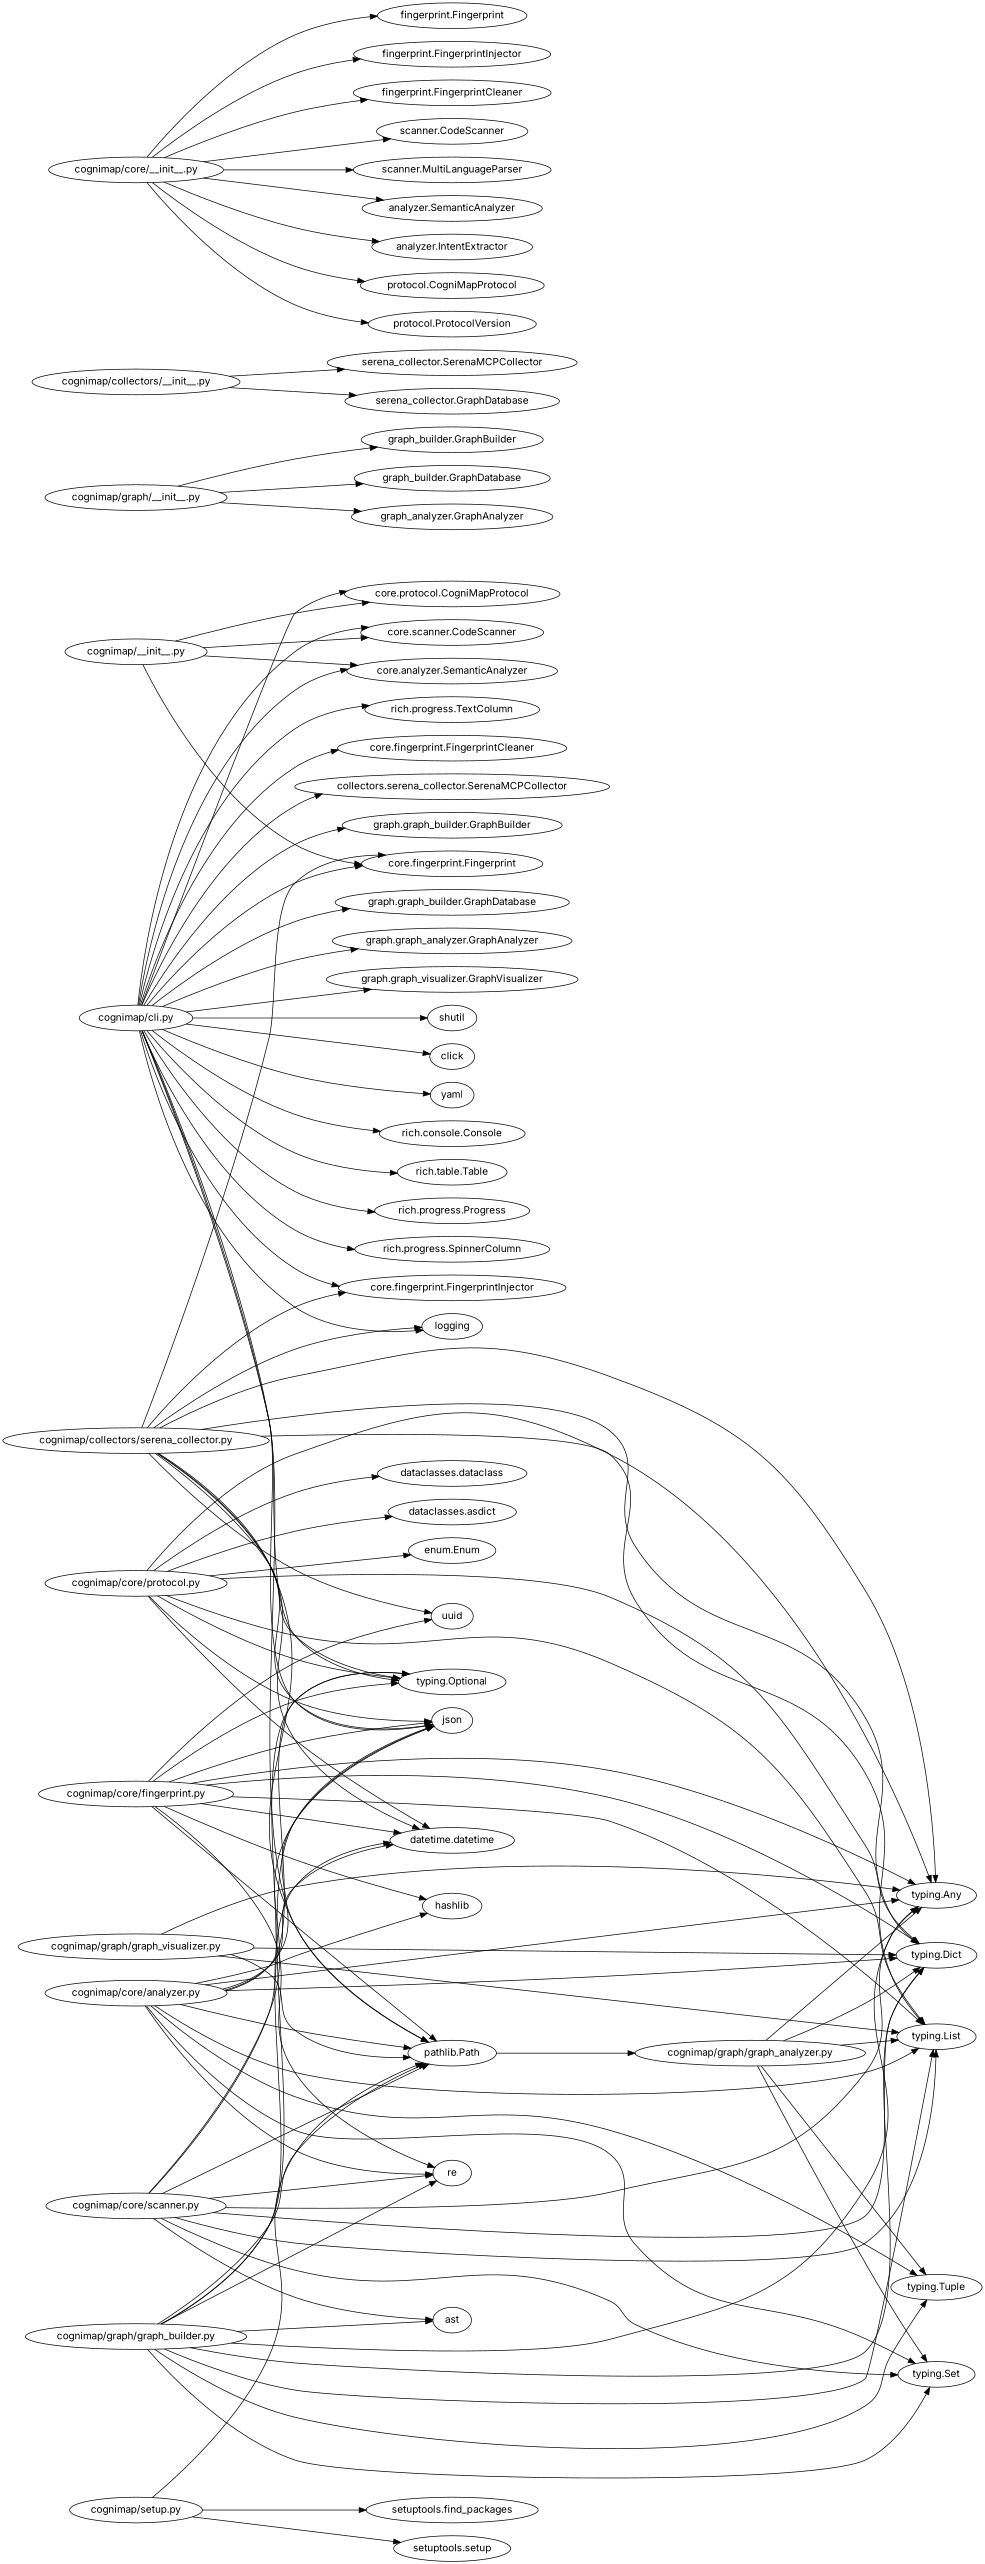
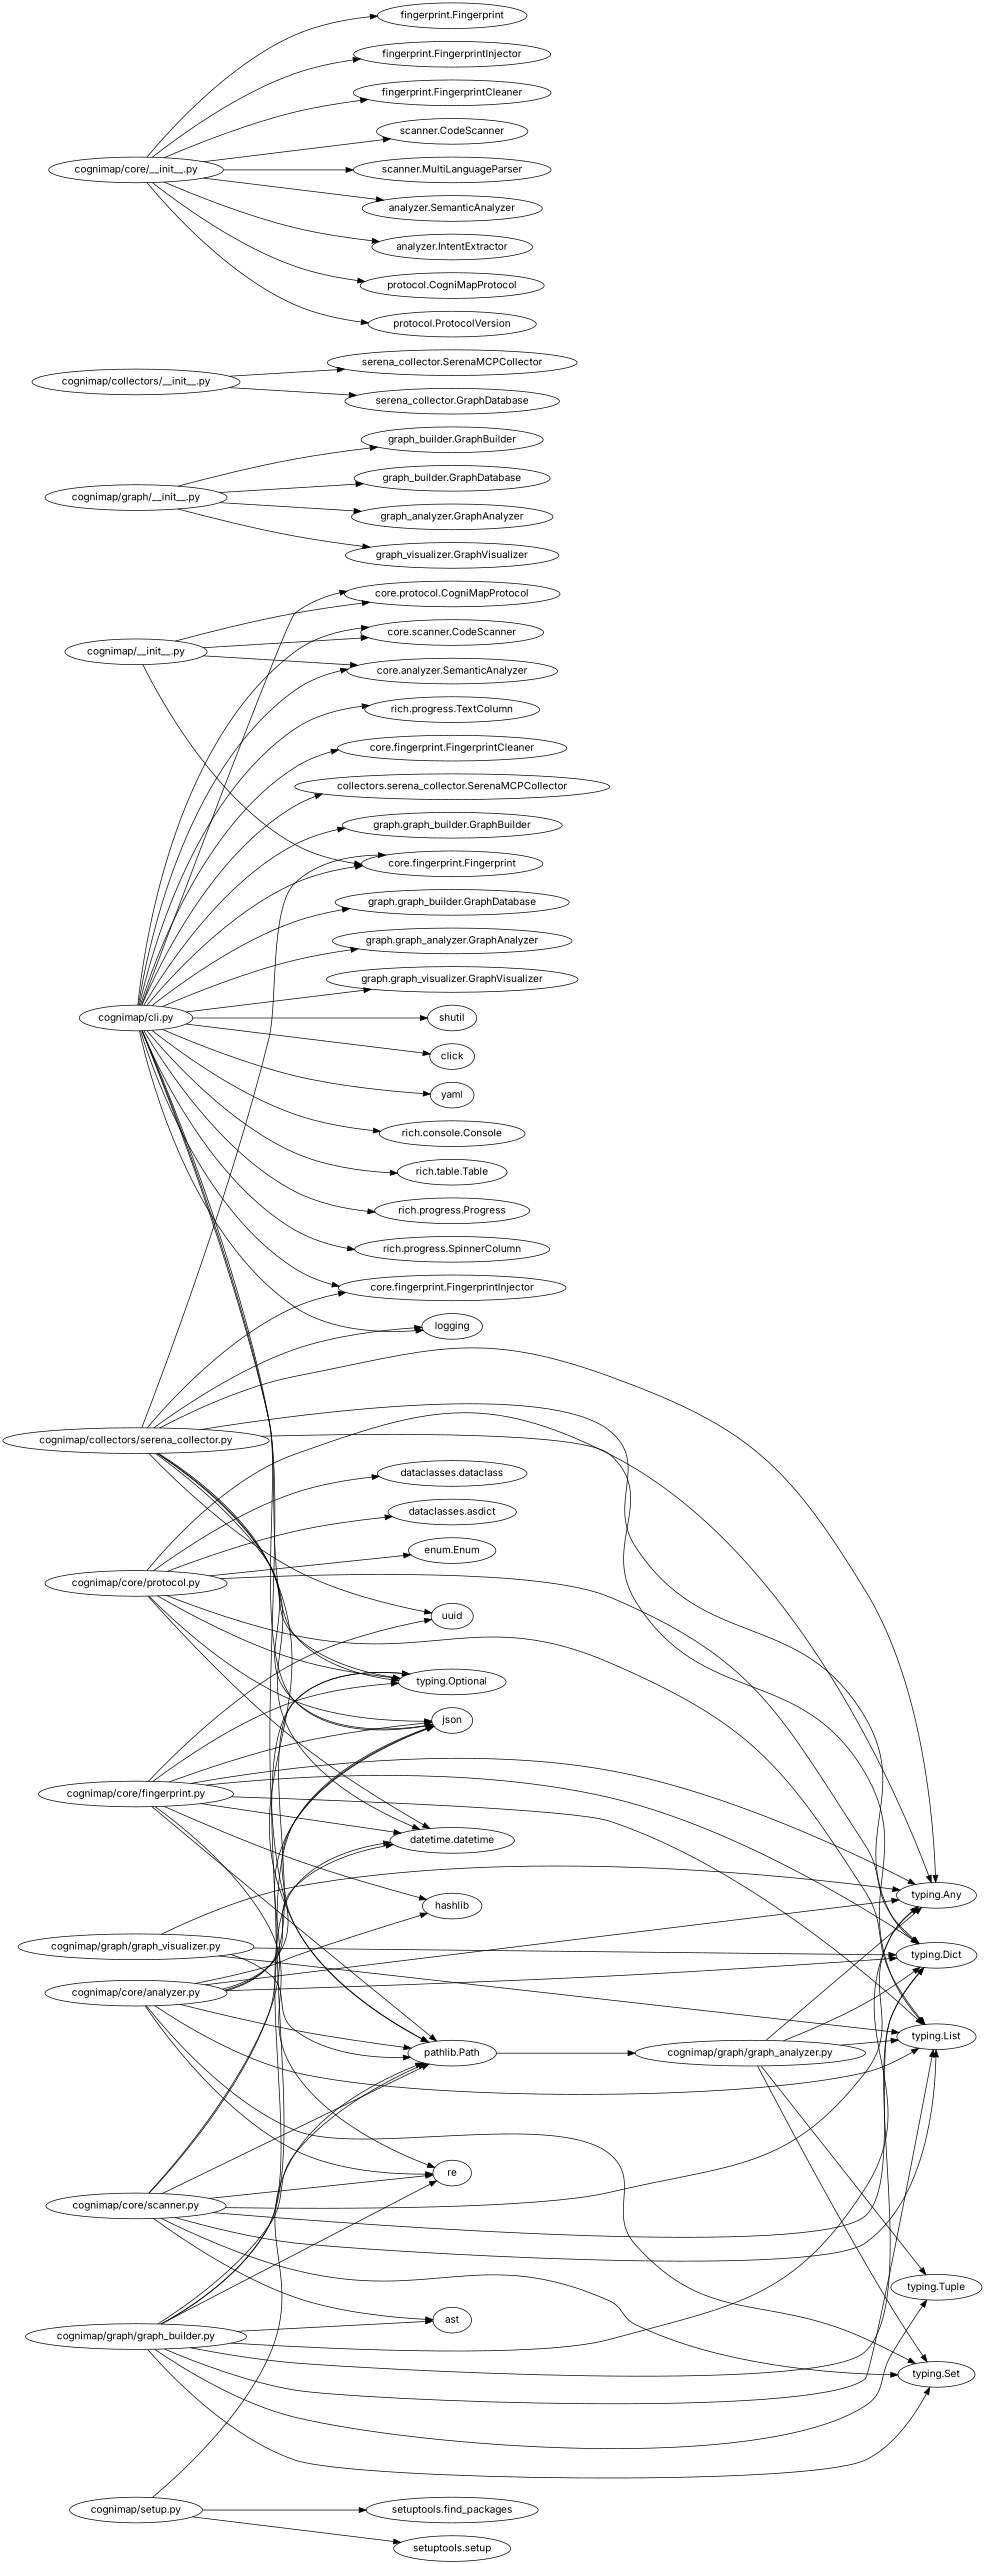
node "graph_visualizer.GraphVisualizer": added
edge "cognimap/core/analyzer.py" -> "typing.Tuple": removed
